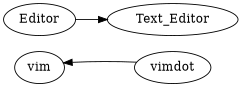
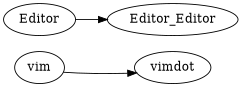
node "Text_Editor": label "Text_Editor" -> "Editor_Editor"
edge "vimdot" -> "vim": reversed
